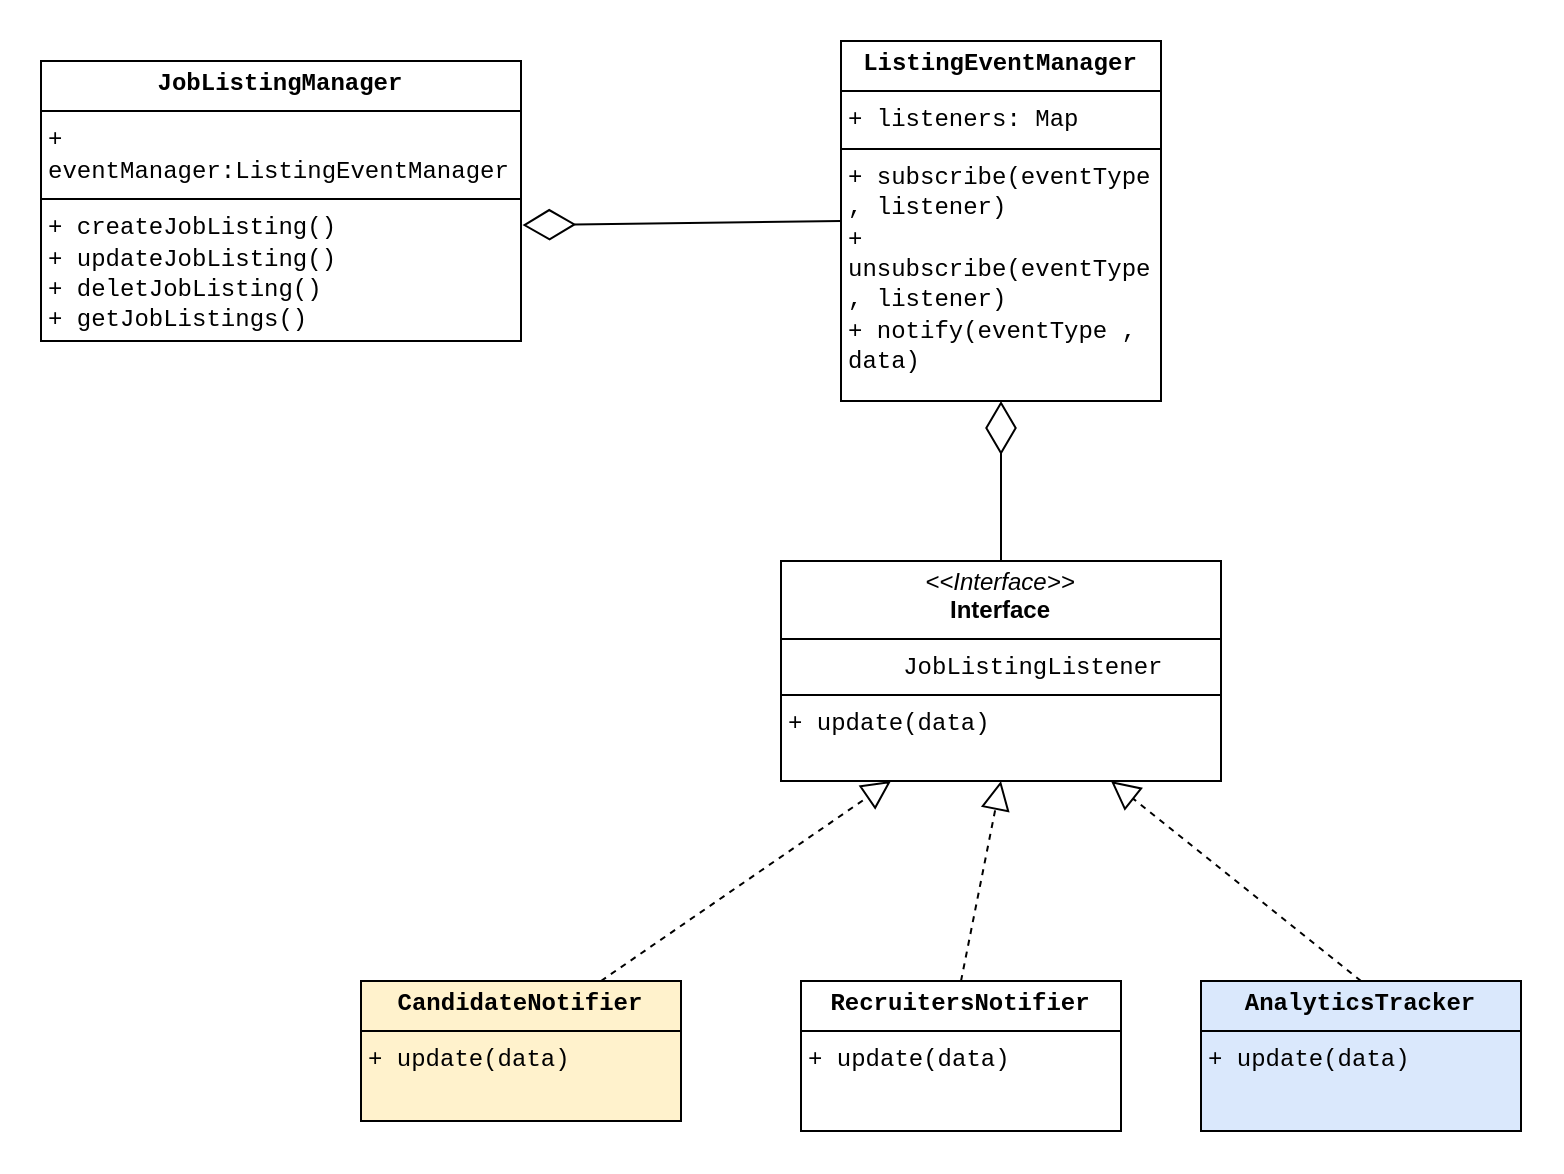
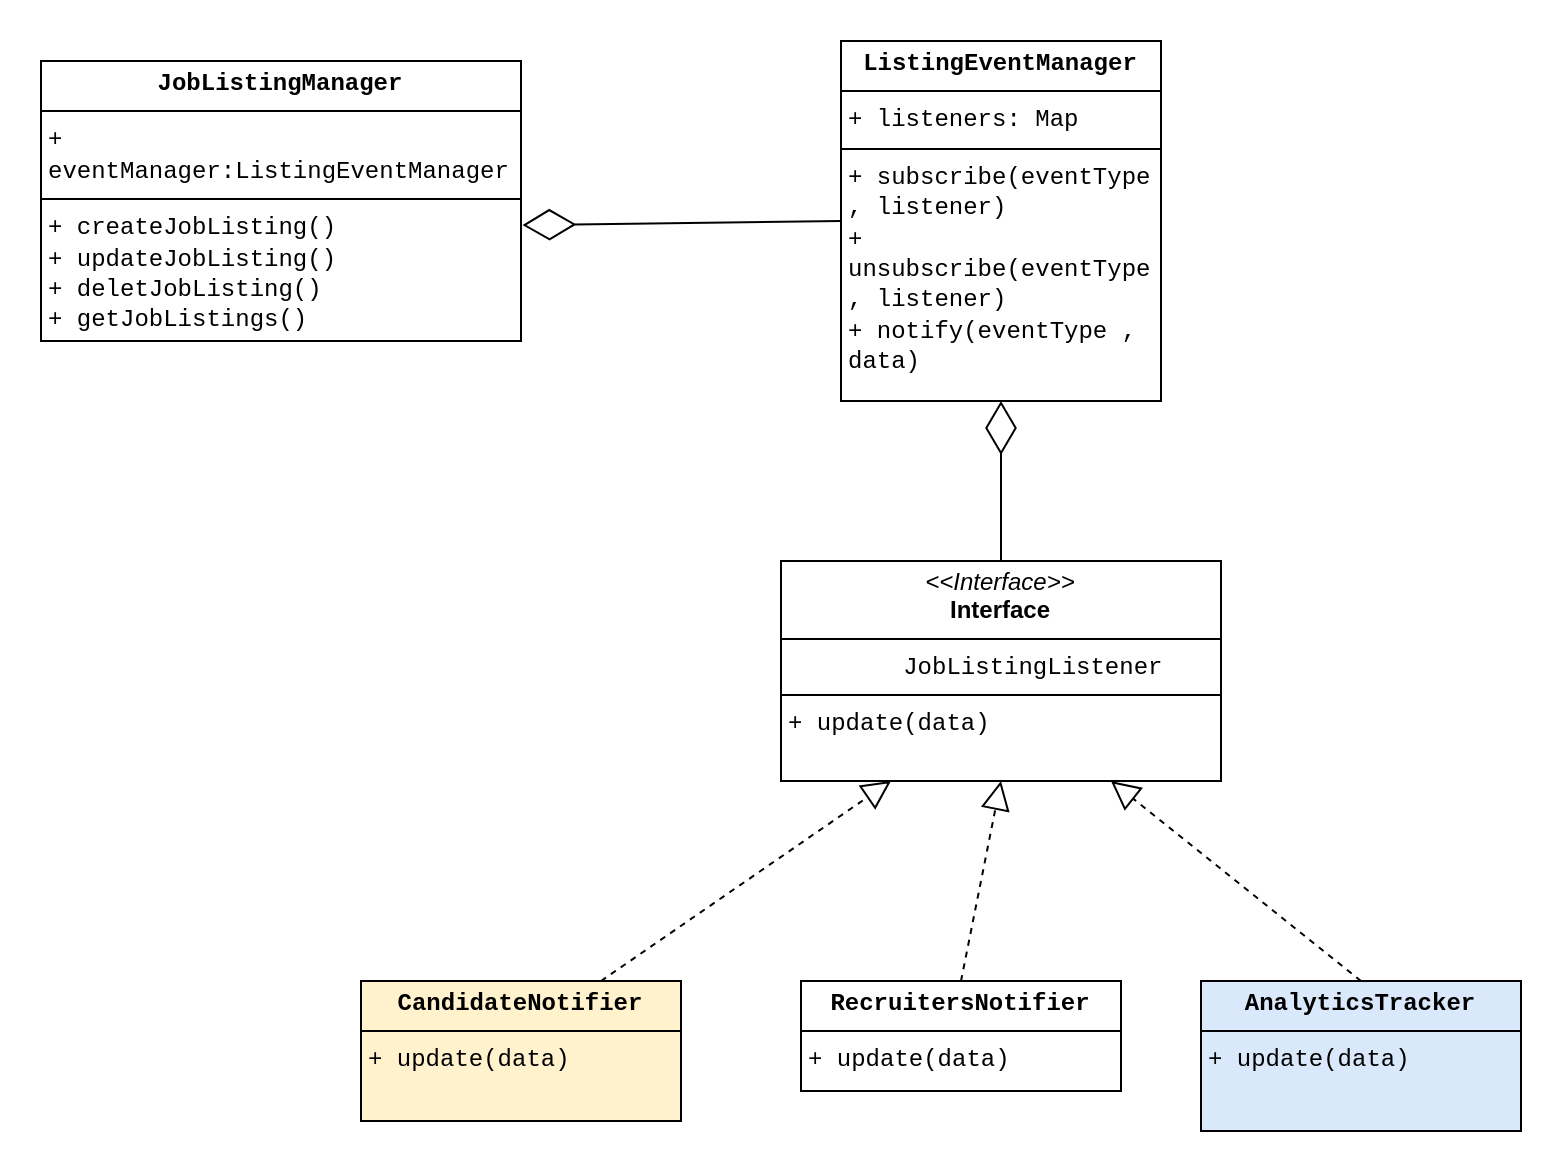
node "RecruitersNotifier + update(data)": size 320x150 -> 320x110
